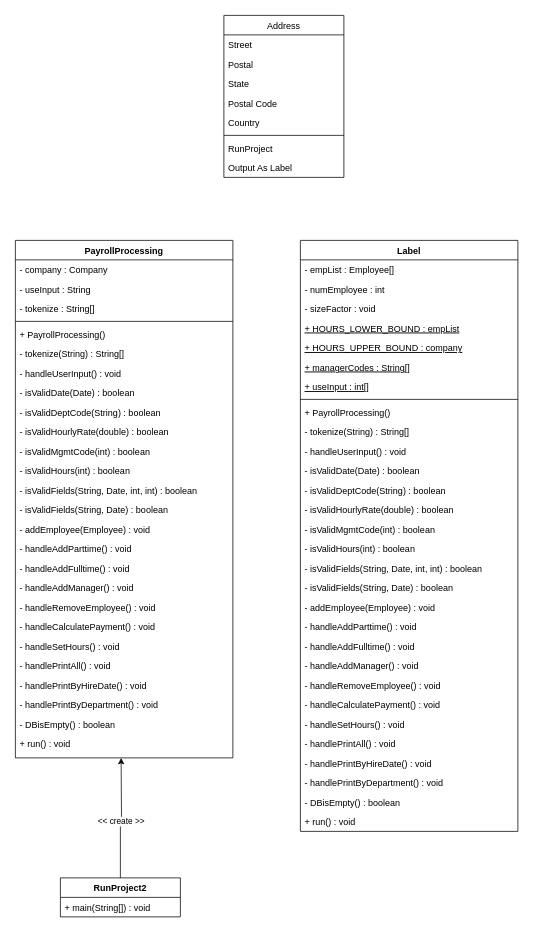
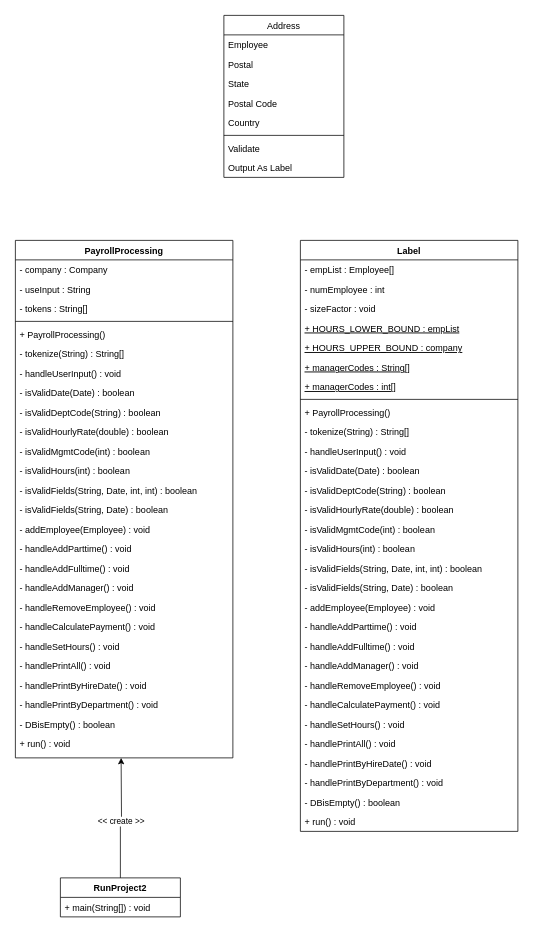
node "Street": label "Street" -> "Employee"
node "RunProject": label "RunProject" -> "Validate"
node "- tokenize : String[]": label "- tokenize : String[]" -> "- tokens : String[]"
node "+ useInput : int[]": label "+ useInput : int[]" -> "+ managerCodes : int[]"
